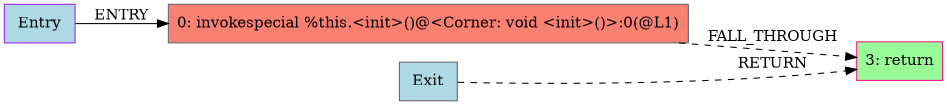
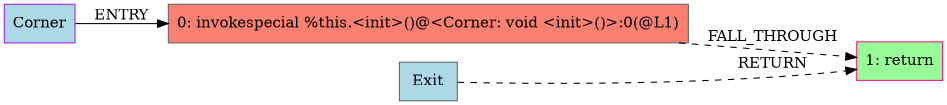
node "Entry": label "Entry" -> "Corner"
node "3: return": label "3: return" -> "1: return"
